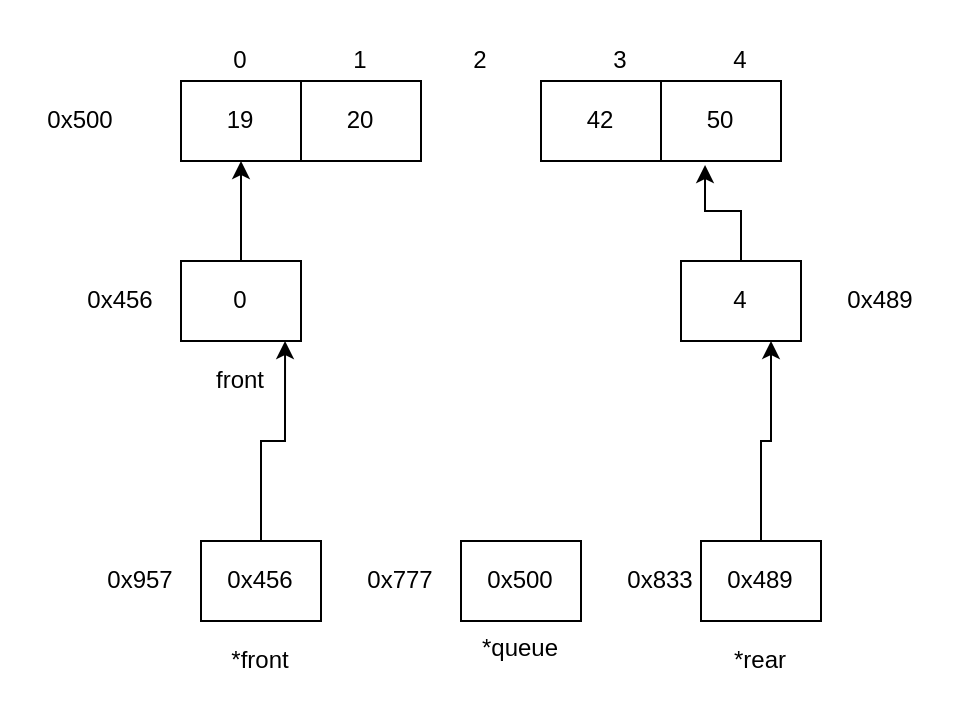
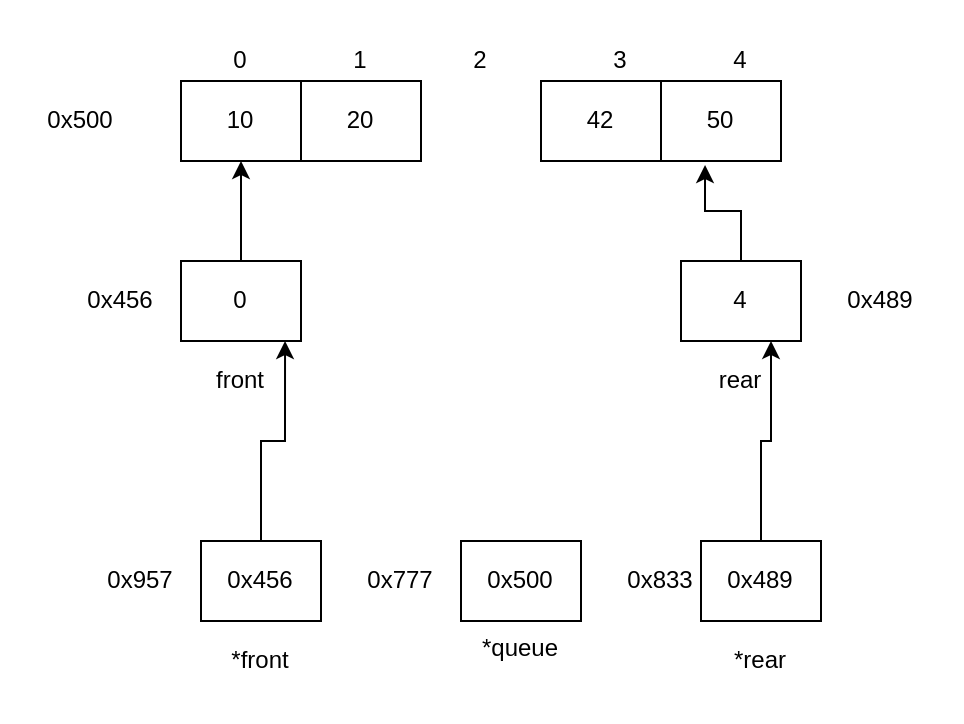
node "19": label "19" -> "10"
node "rear": added
